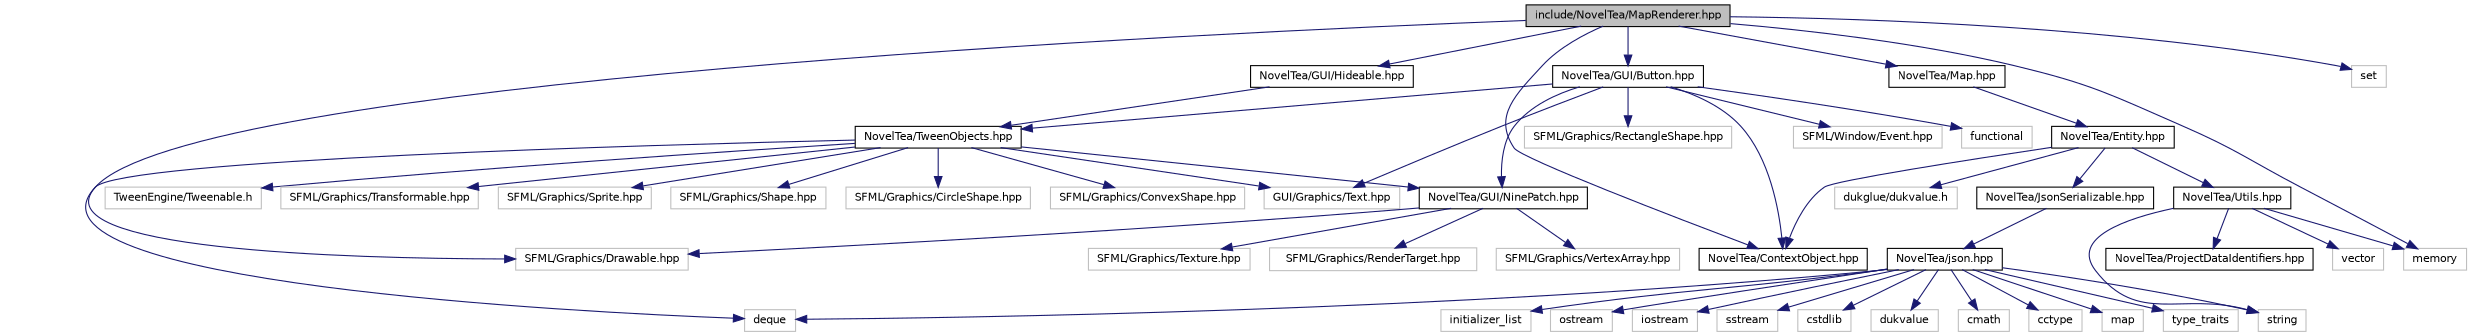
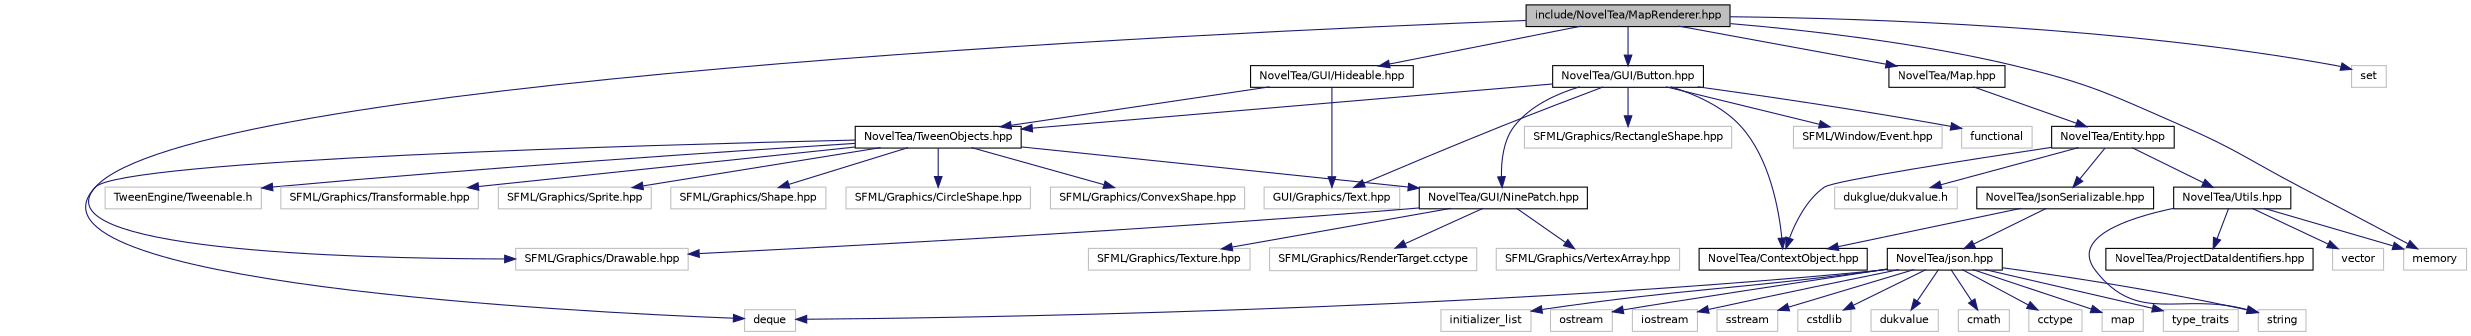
edge "NovelTea/TweenObjects.hpp" -> "GUI/Graphics/Text.hpp": now "NovelTea/GUI/Hideable.hpp" -> "GUI/Graphics/Text.hpp"
edge "include/NovelTea/MapRenderer.hpp" -> "NovelTea/ContextObject.hpp": now "NovelTea/JsonSerializable.hpp" -> "NovelTea/ContextObject.hpp"
node "SFML/Graphics/RenderTarget.hpp": label "SFML/Graphics/RenderTarget.hpp" -> "SFML/Graphics/RenderTarget.cctype"
